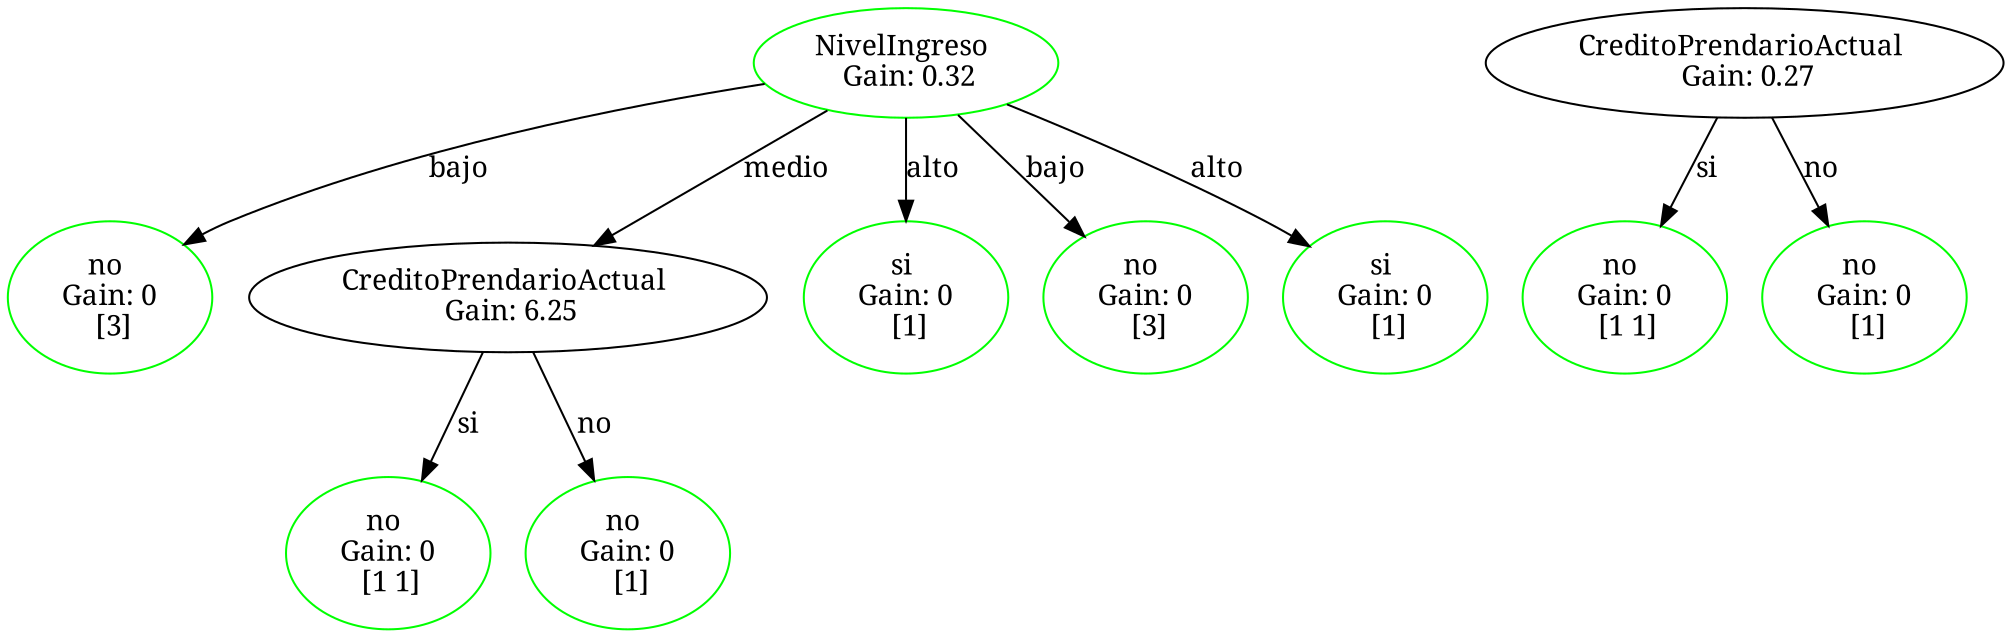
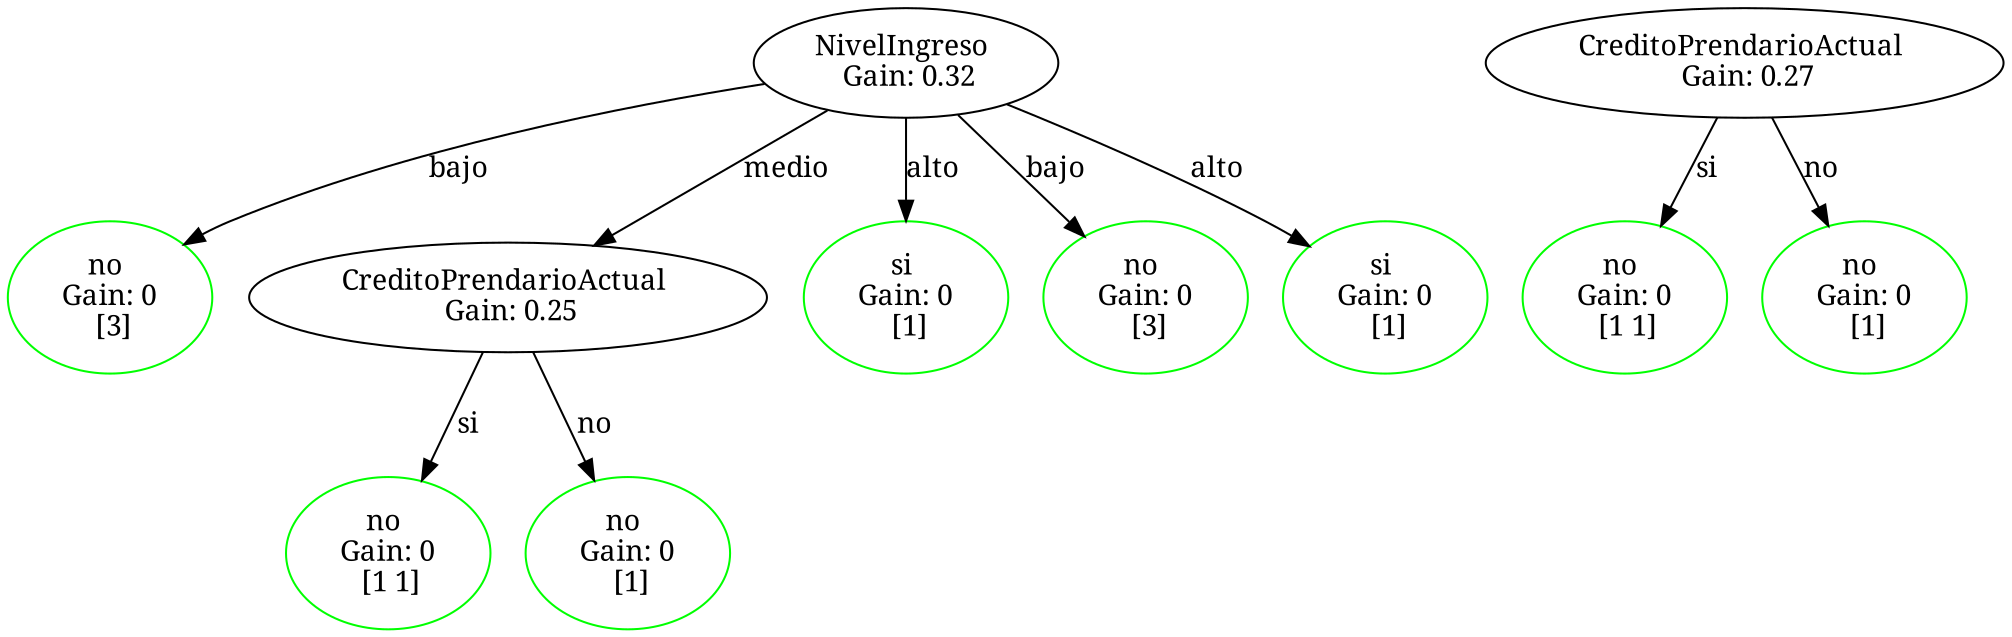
node "NivelIngreso Gain: 0.32": color green -> black
node "CreditoPrendarioActual Gain: 6.25": label "CreditoPrendarioActual Gain: 6.25" -> "CreditoPrendarioActual Gain: 0.25"
